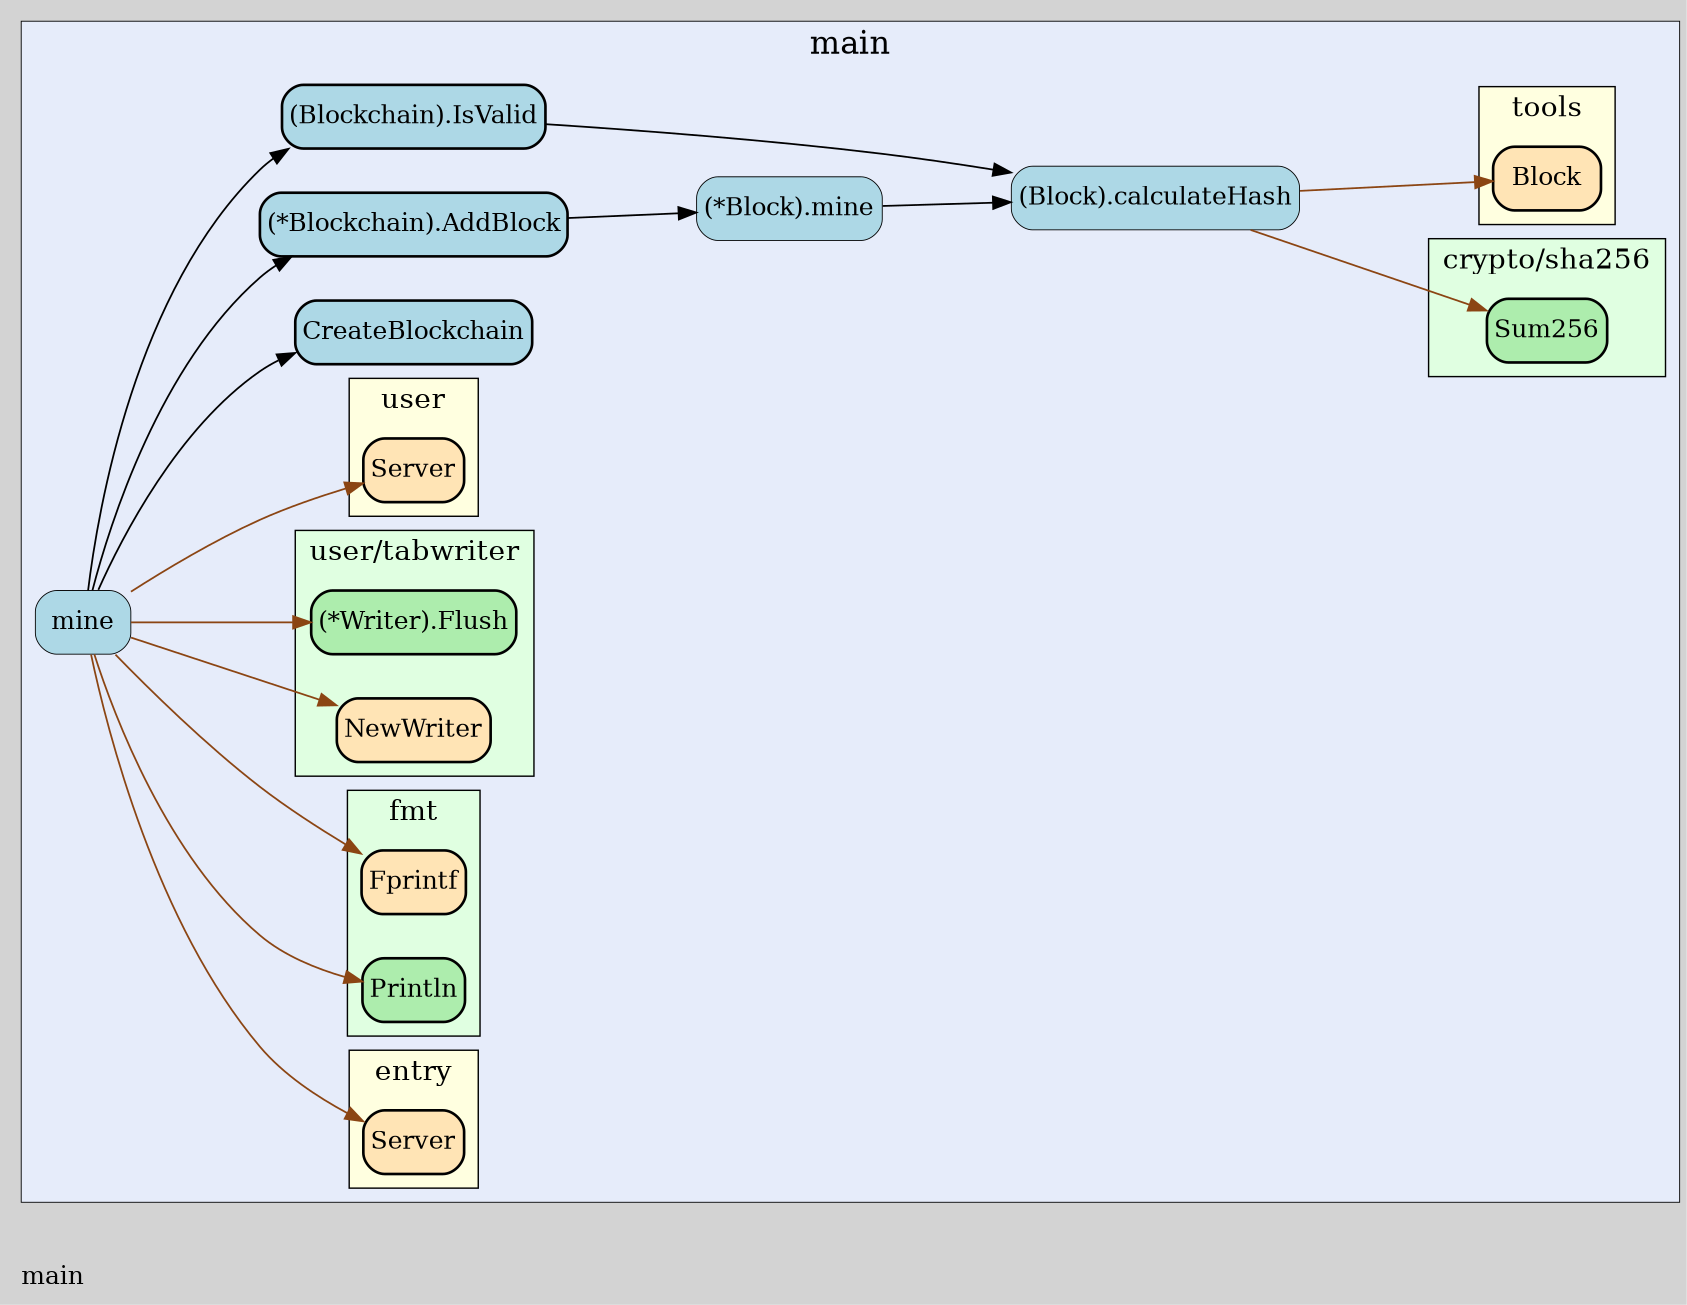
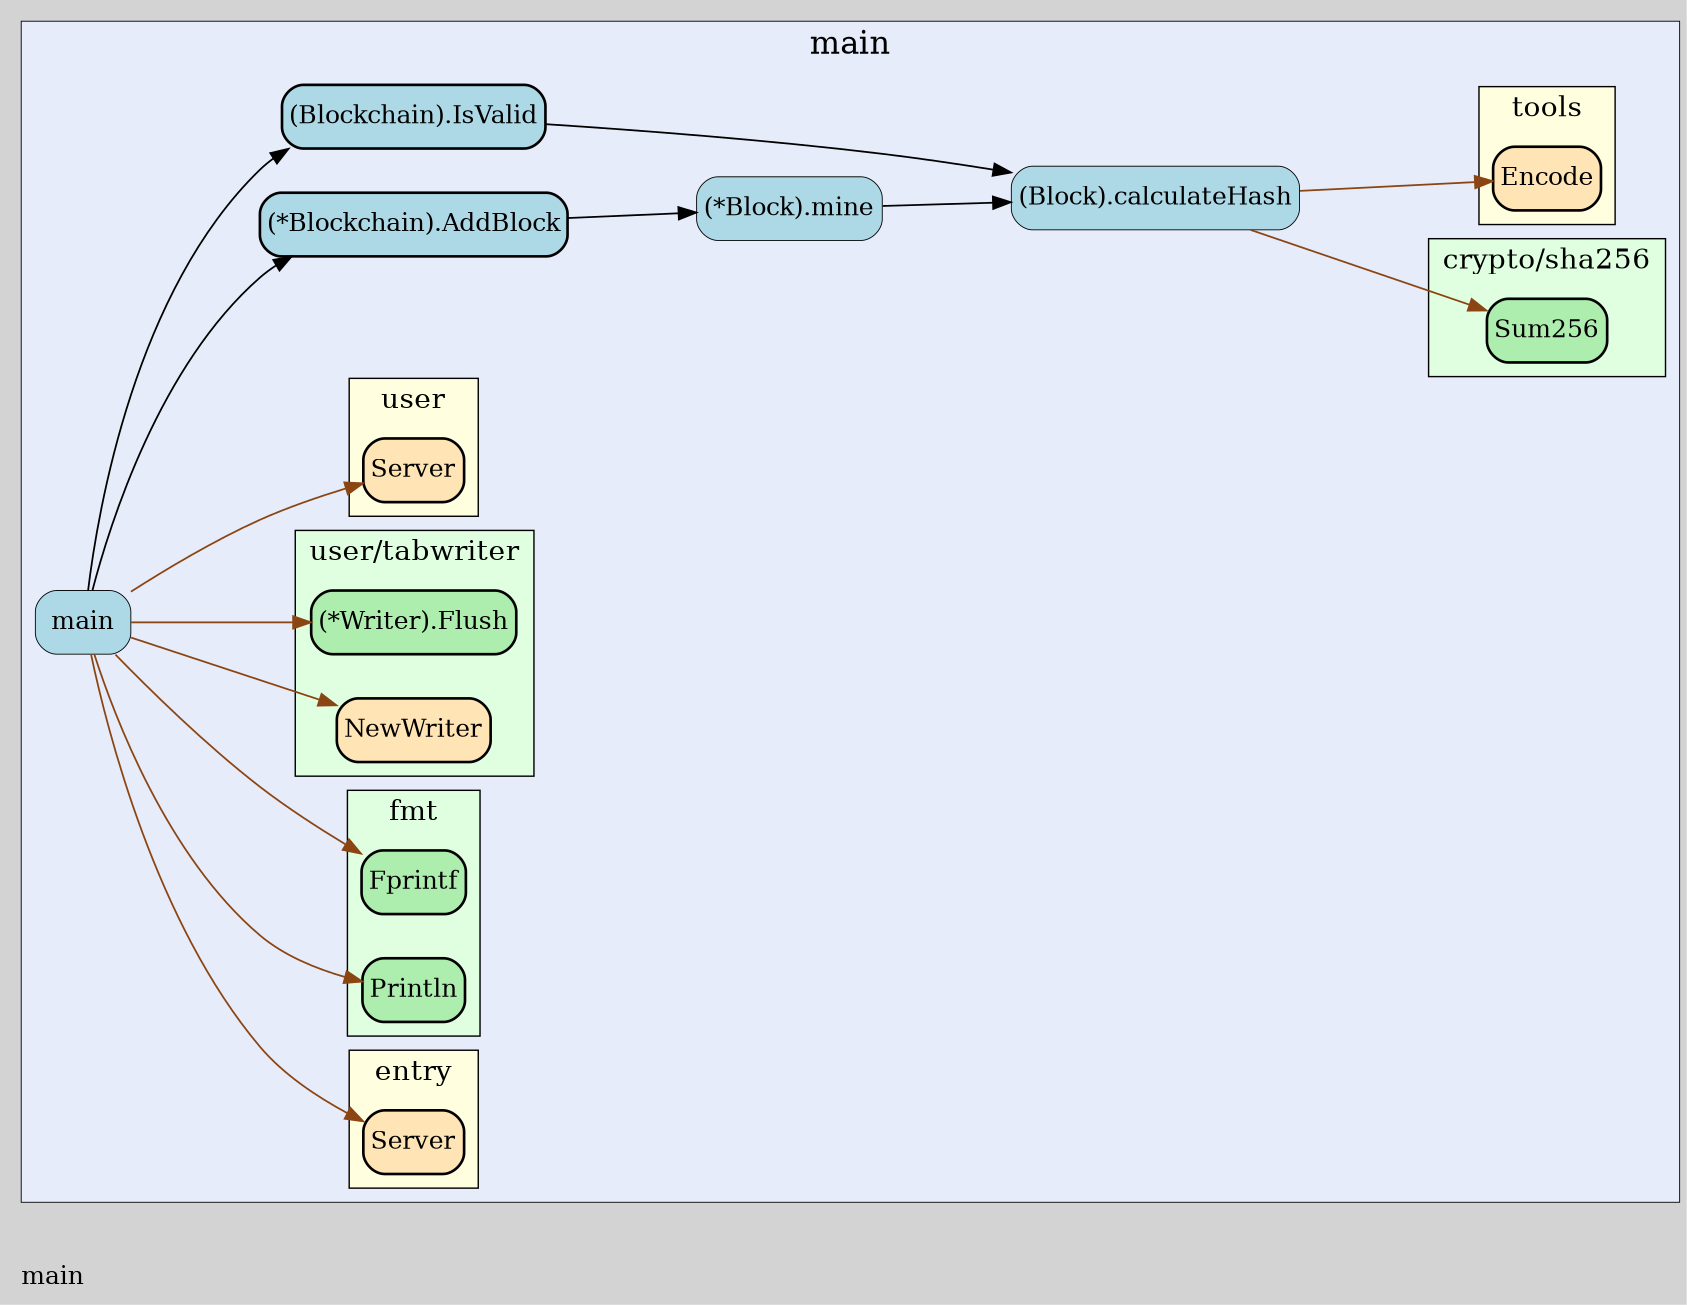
node "Block": label "Block" -> "Encode"
node "CreateBlockchain": removed
node "mine": label "mine" -> "main"
node "Fprintf": fillcolor moccasin -> #adedad
